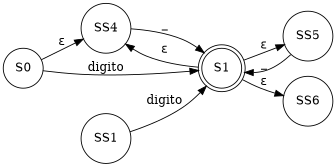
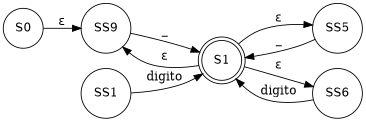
node "SS4": label "SS4" -> "SS9"
edge "S0" -> "S1": now "SS6" -> "S1"
